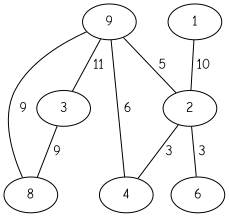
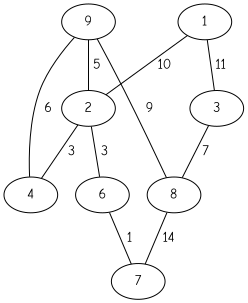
edge "9" -- "3": now "1" -- "3"
edge "3" -- "8": label " 9" -> " 7"
node "7": added
